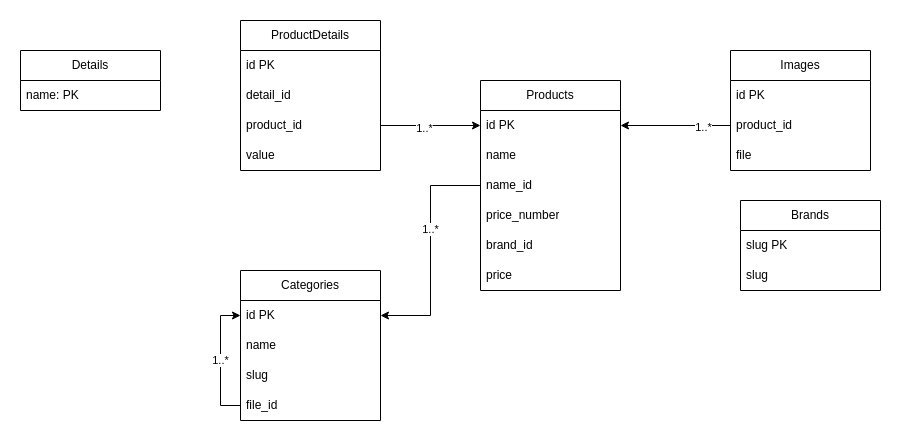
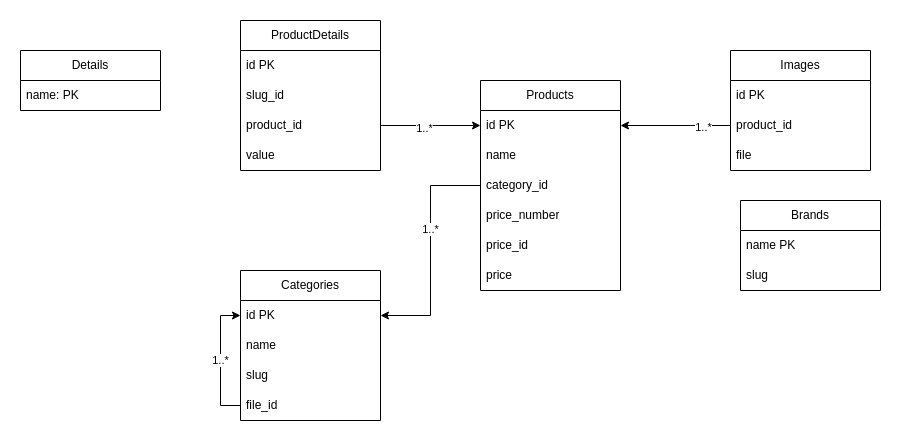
node "detail_id": label "detail_id" -> "slug_id"
node "name_id": label "name_id" -> "category_id"
node "brand_id": label "brand_id" -> "price_id"
node "slug PK": label "slug PK" -> "name PK"
